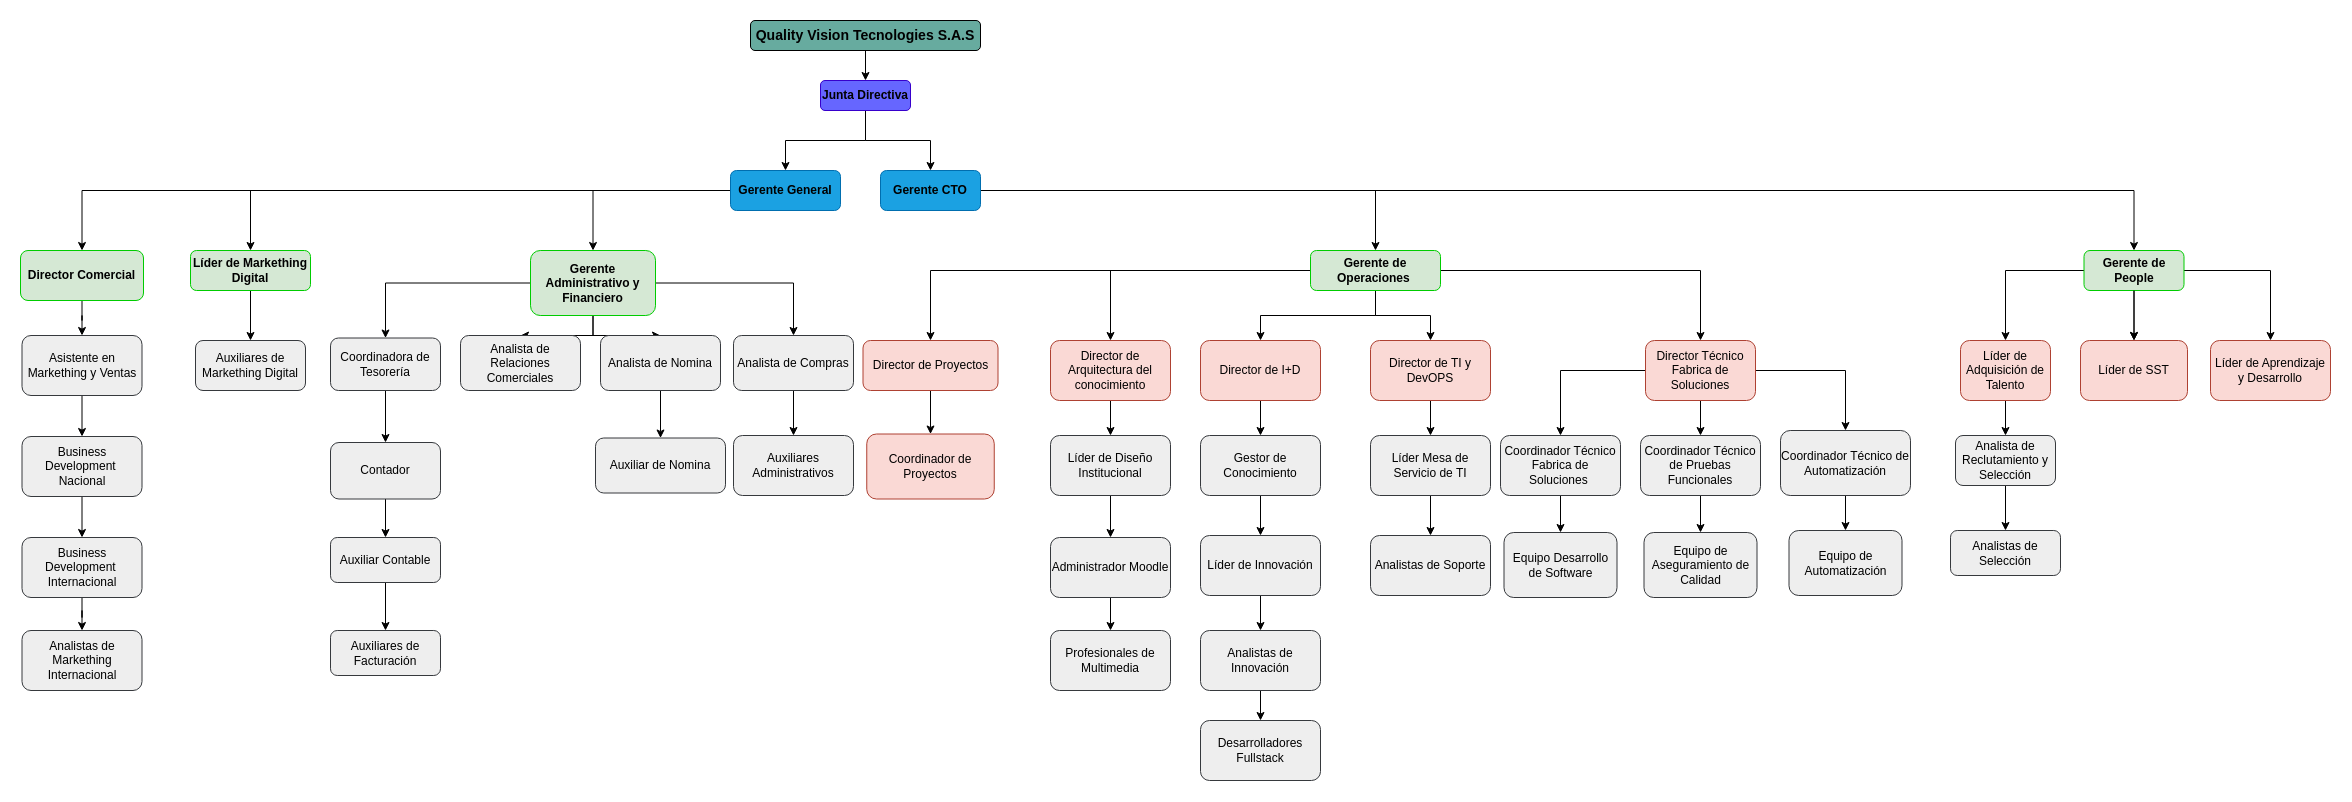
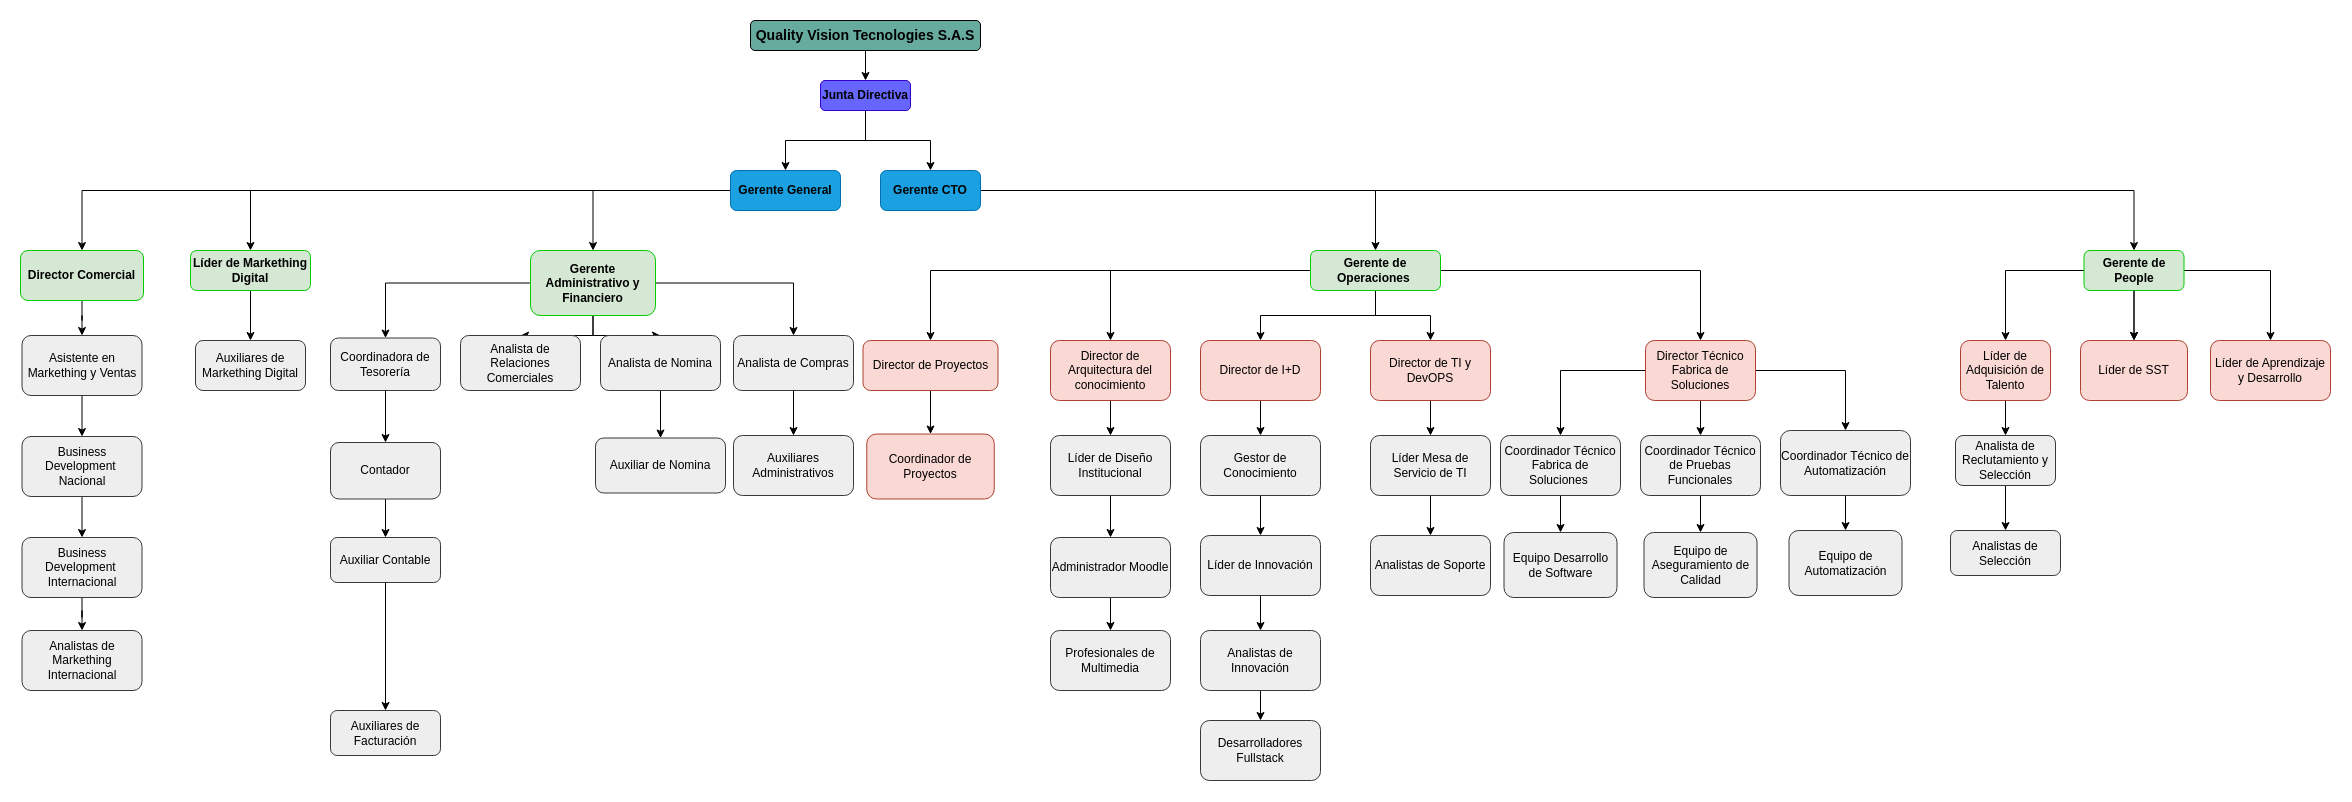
node "Auxiliares de Facturación": moved (386, 653) -> (386, 733)
